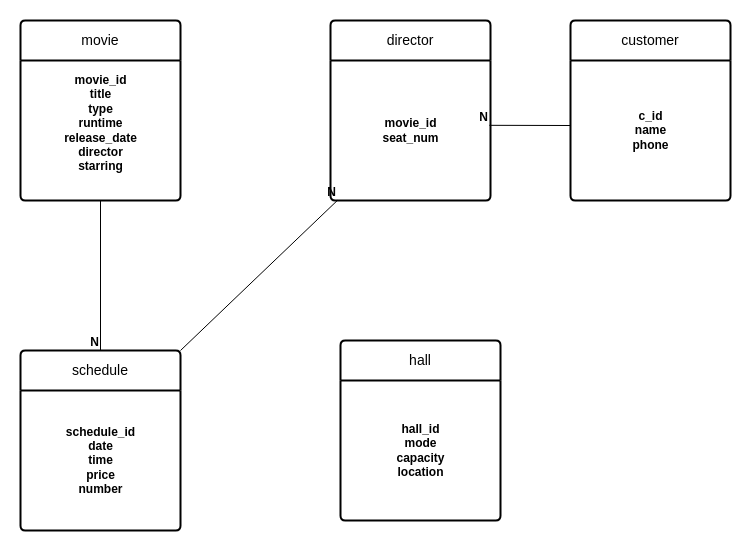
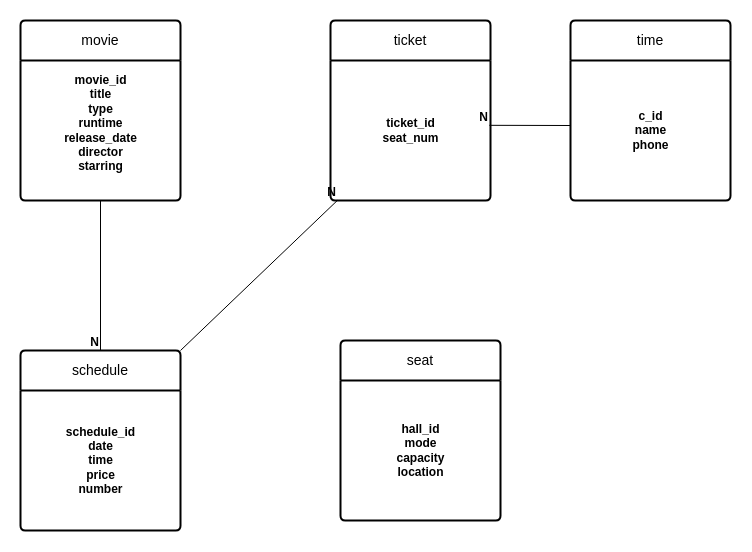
node "director": label "director" -> "ticket"
node "customer": label "customer" -> "time"
node "movie_id seat_num": label "movie_id seat_num" -> "ticket_id seat_num"
node "hall": label "hall" -> "seat"
